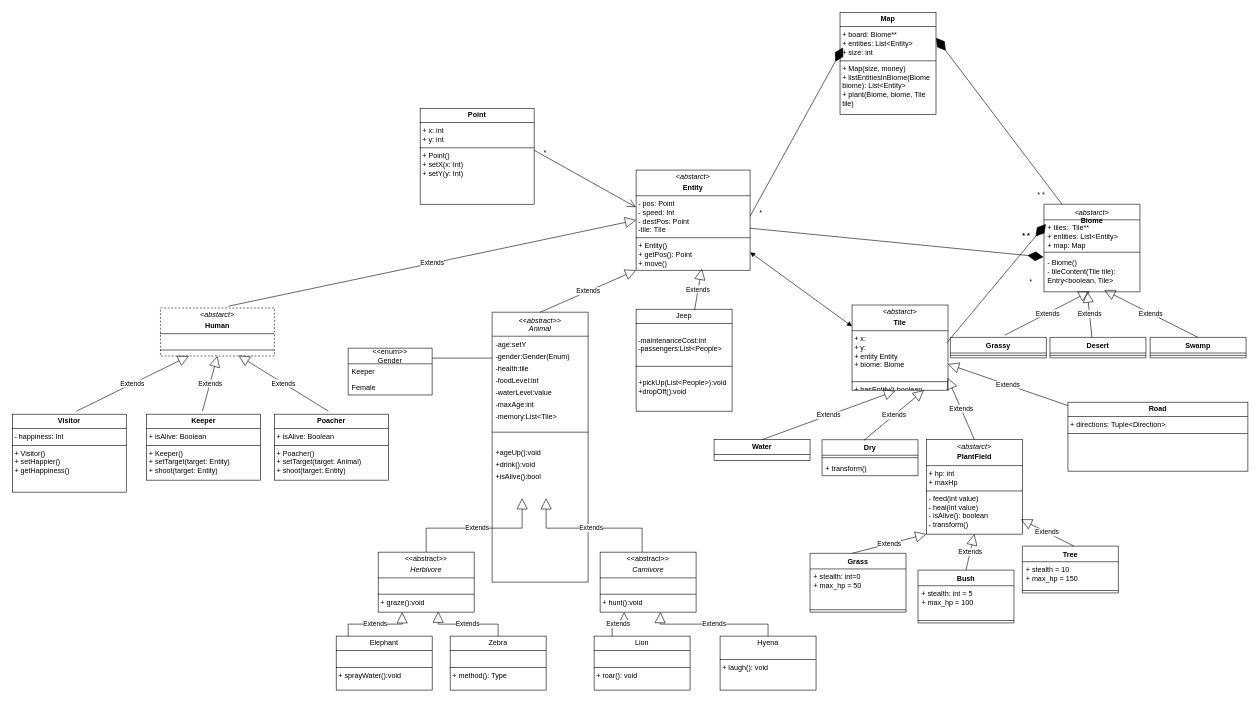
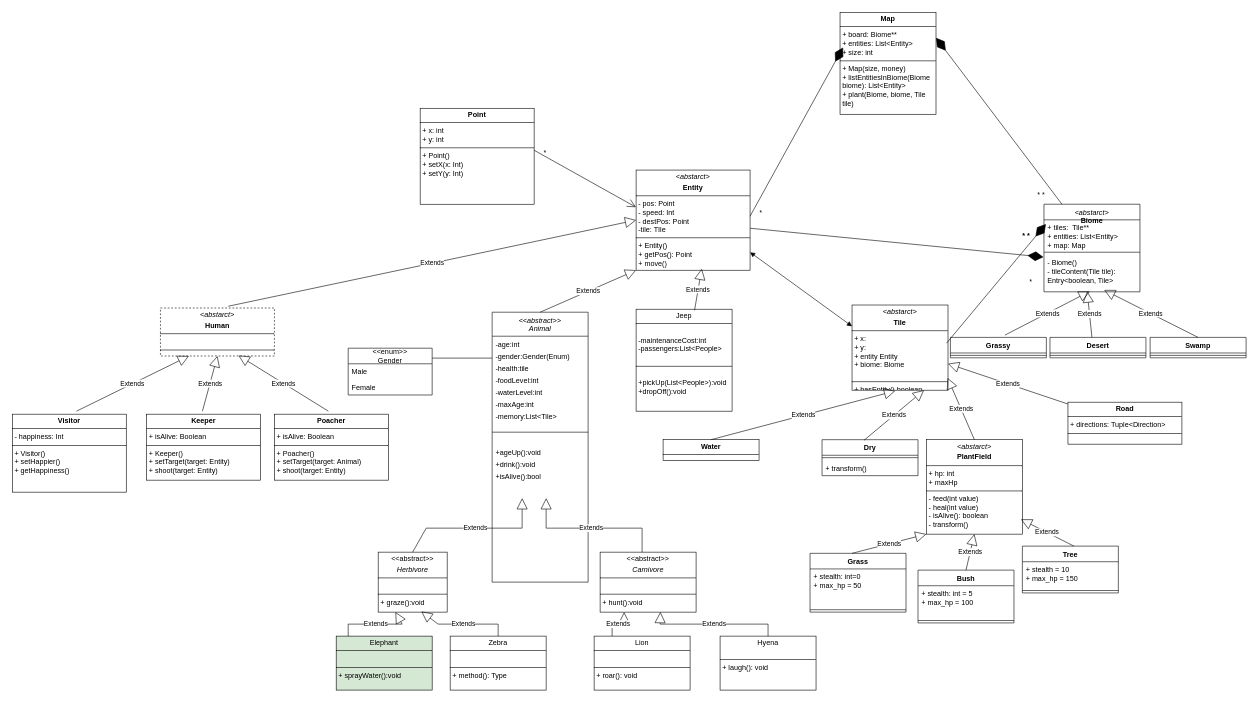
node "-age:setY": label "-age:setY" -> "-age:int"
node "Keeper": label "Keeper" -> "Male"
node "-waterLevel:value": label "-waterLevel:value" -> "-waterLevel:int"
node "Road + directions: Tuple<Direction>": size 180x69 -> 114x42
node "Water": moved (762, 450) -> (711, 450)
node "<<abstract>> Herbivore + graze():void": size 96x60 -> 69x60
node "Elephant + sprayWater():void": fillcolor #ffffff -> #d5e8d4
